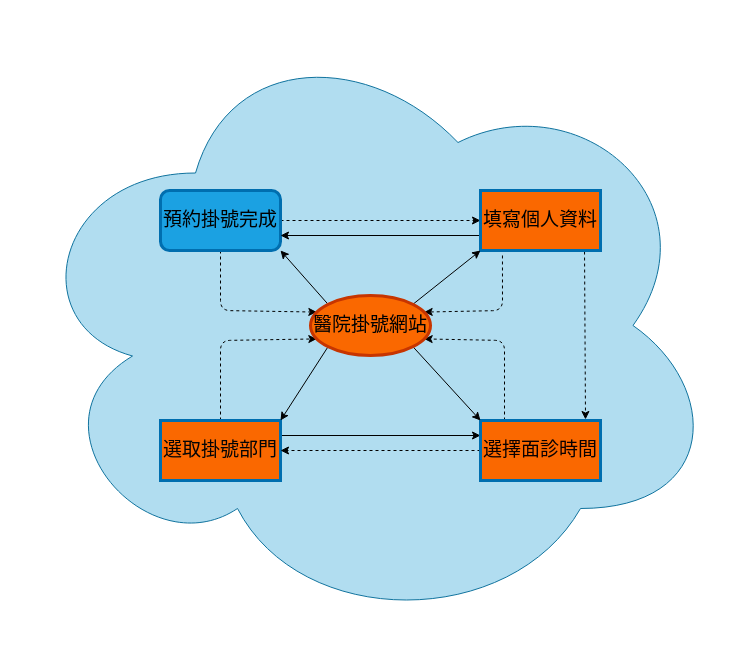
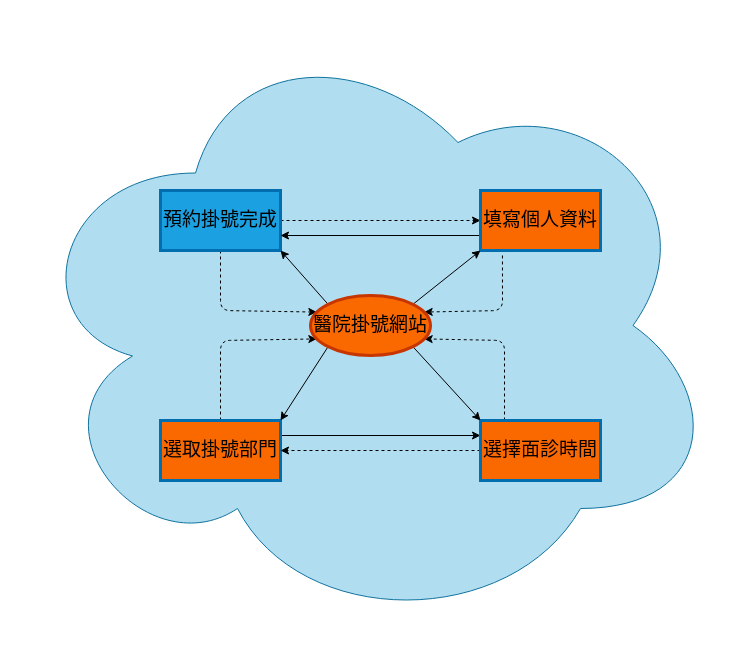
node "預約掛號完成": shape rounded rectangle -> rectangle
edge "填寫個人資料" -> "選擇面診時間": removed
